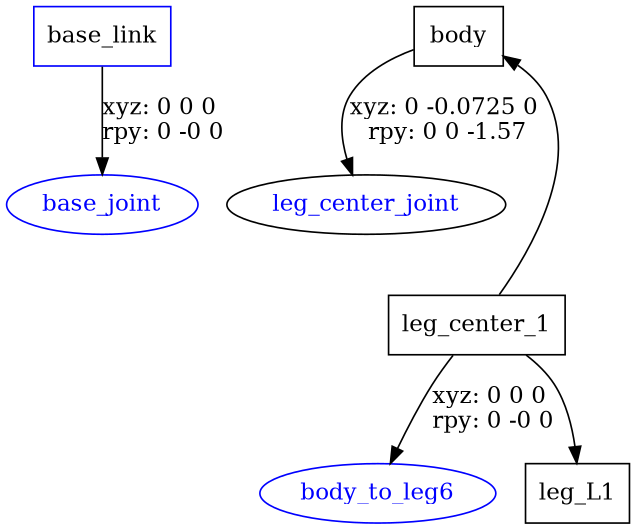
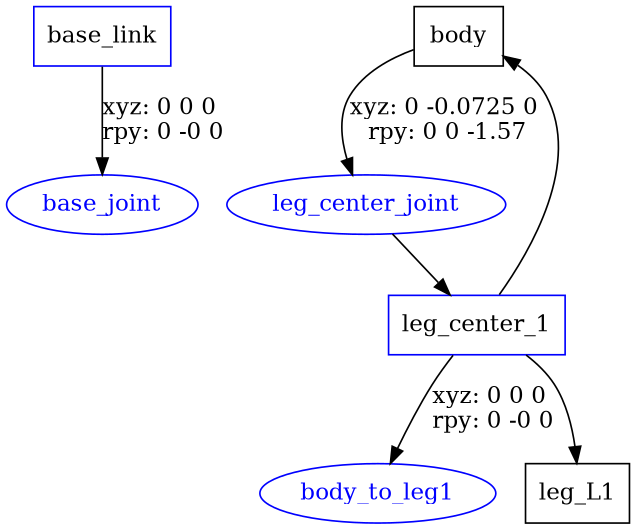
node "leg_center_joint": color black -> blue
edge "leg_center_joint" -> "leg_center_1": added
node "leg_center_1": color black -> blue
node "body_to_leg6": label "body_to_leg6" -> "body_to_leg1"
